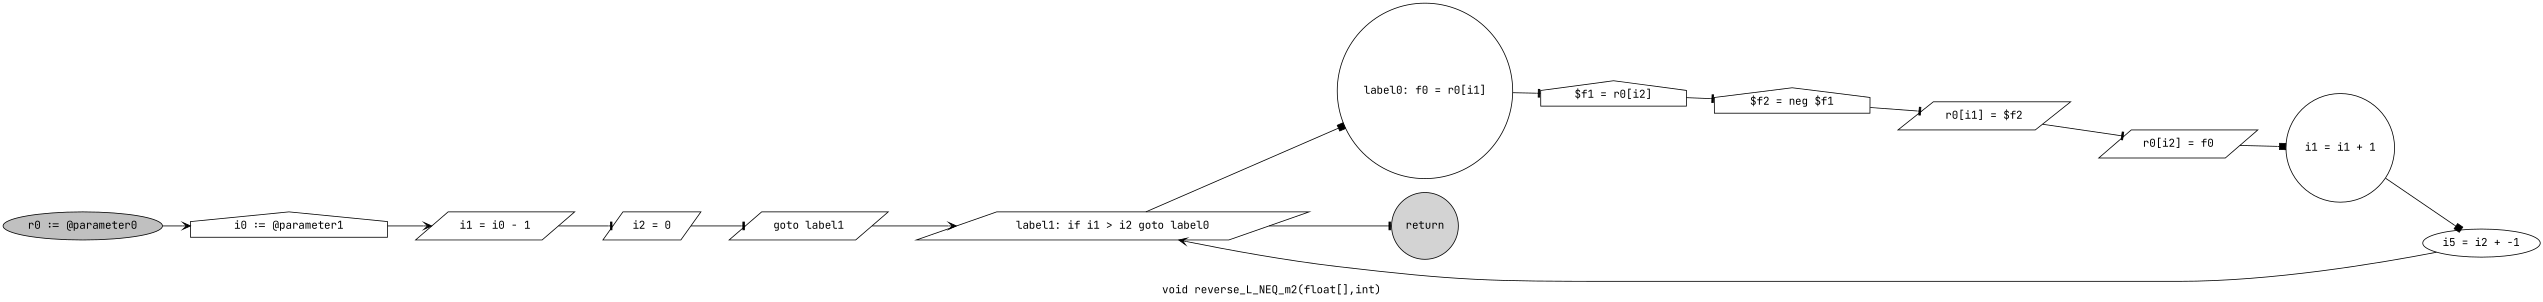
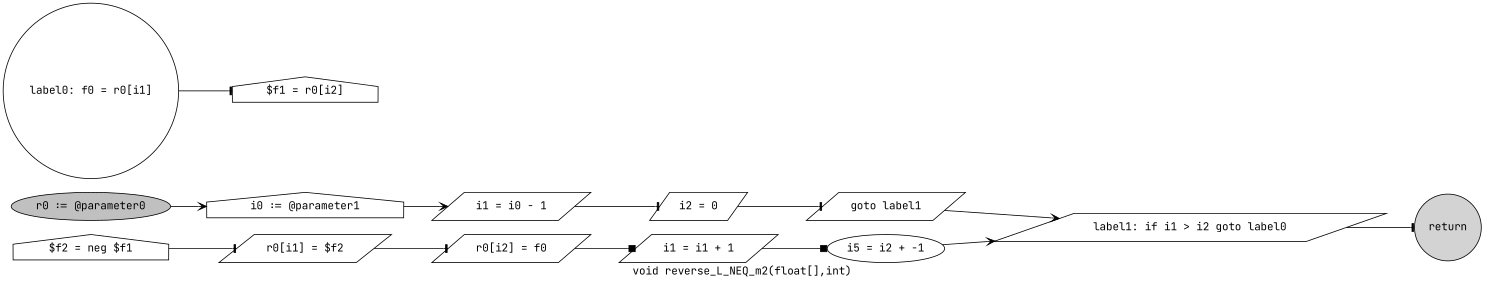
edge "$f1 = r0[i2]" -> "$f2 = neg $f1": removed
node "i1 = i1 + 1": shape circle -> parallelogram
edge "label1: if i1 > i2 goto label0" -> "label0: f0 = r0[i1]": removed
